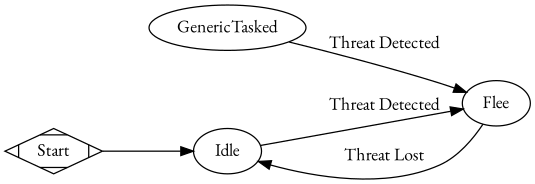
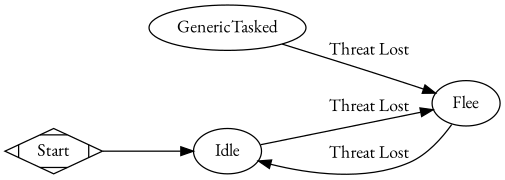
edge "GenericTasked" -> "Flee": label "Threat Detected" -> "Threat Lost"
edge "Idle" -> "Flee": label "Threat Detected" -> "Threat Lost"
